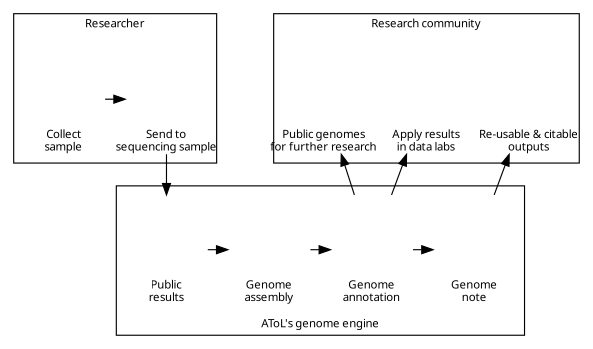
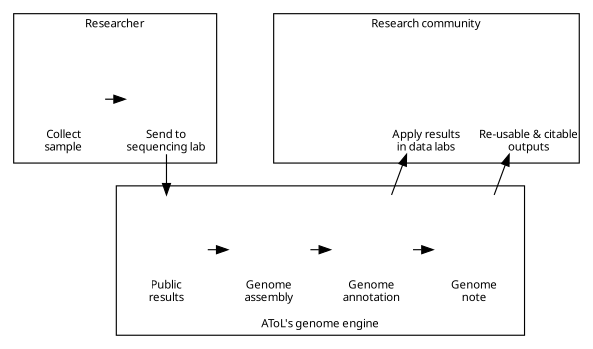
node "Send to sequencing sample": label "Send to sequencing sample" -> "Send to sequencing lab"
node "Public genomes for further research": removed
